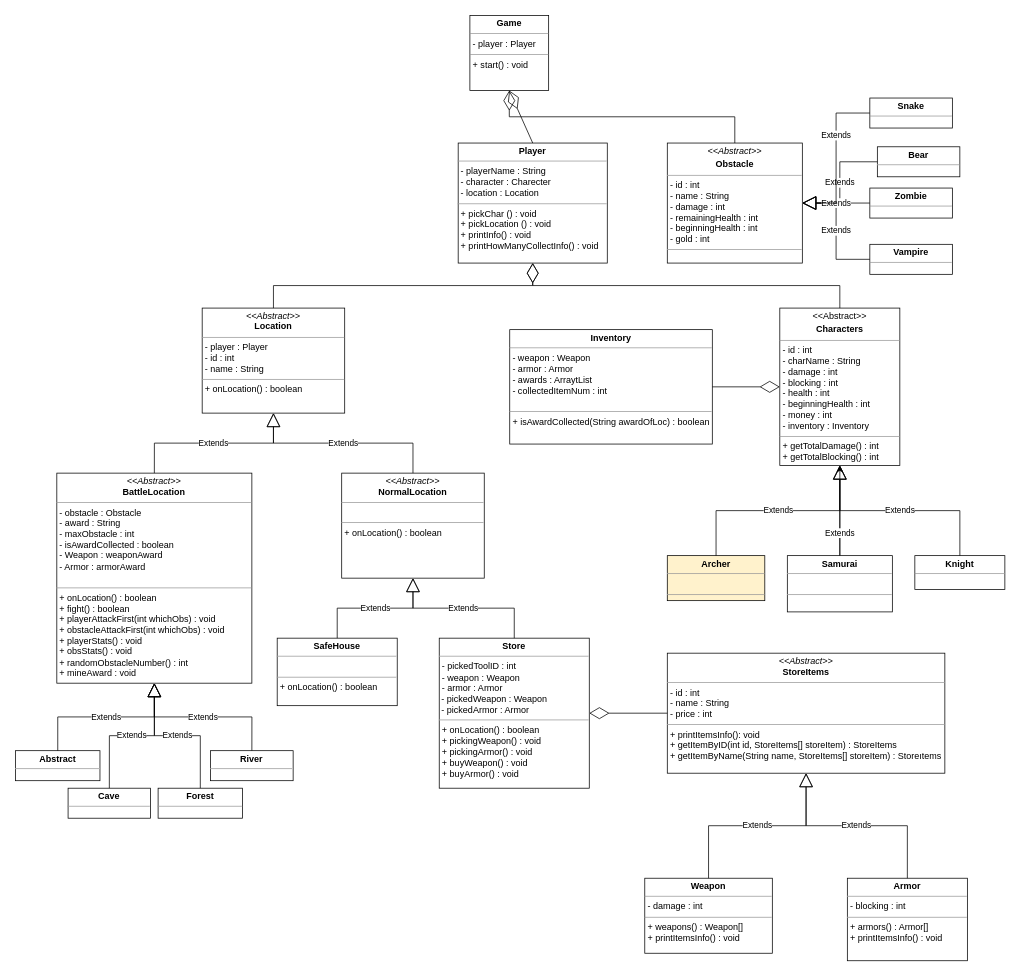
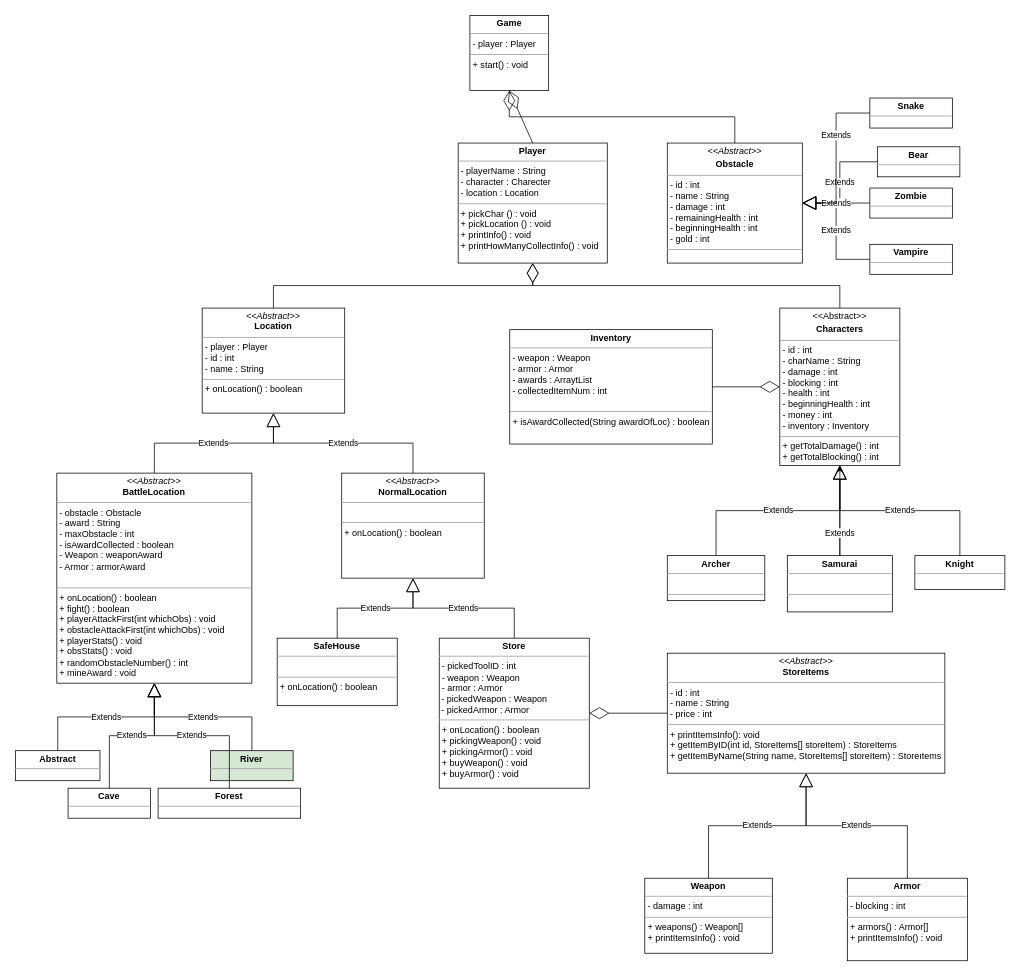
node "Archer": fillcolor #fff2cc -> #ffffff
node "River": fillcolor #ffffff -> #d5e8d4
node "Forest": size 84x30 -> 143x30
